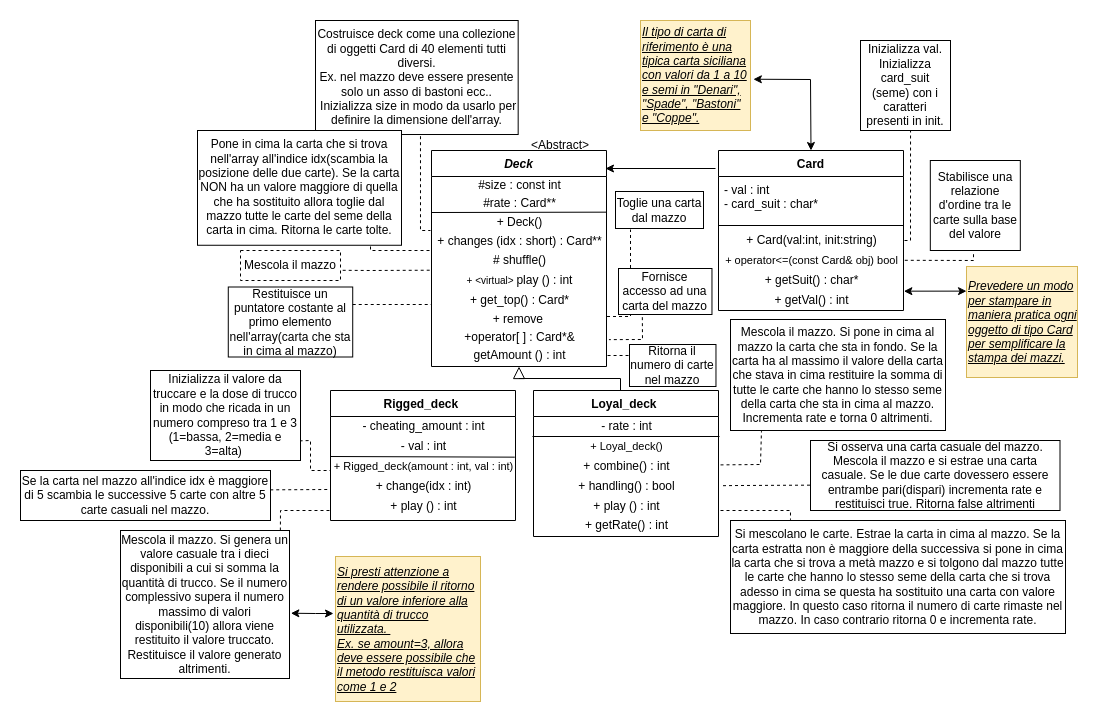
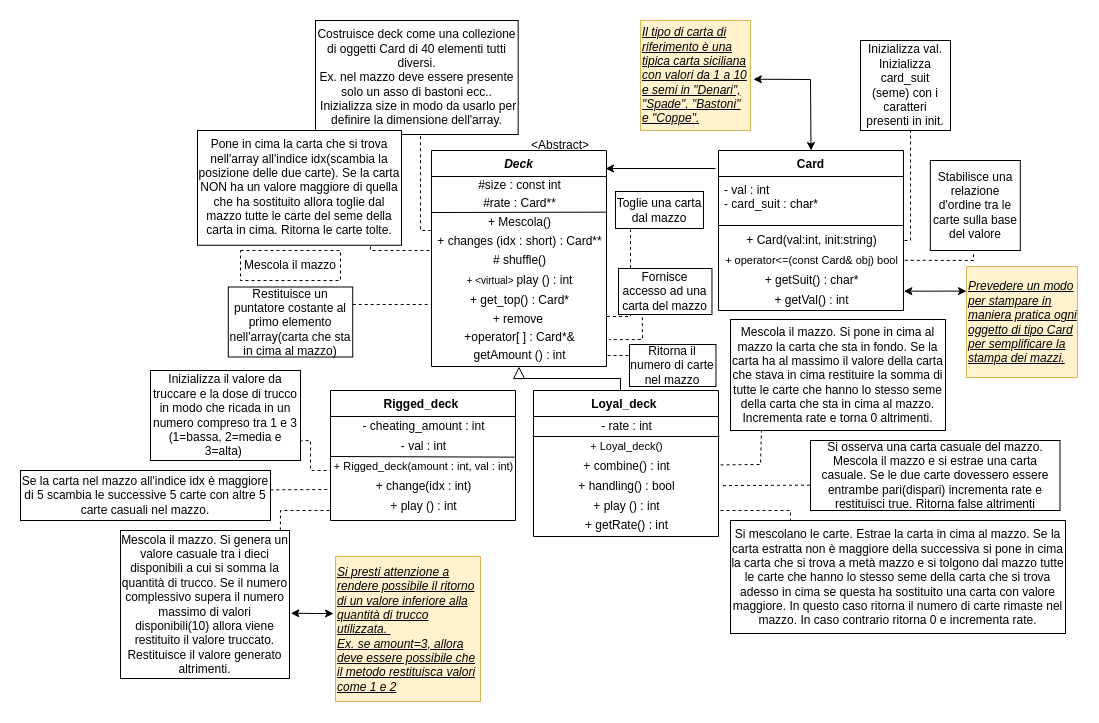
node "+ Deck()": label "+ Deck()" -> "+ Mescola()"
edge "# shuffle()" -- "Mescola il mazzo": removed
